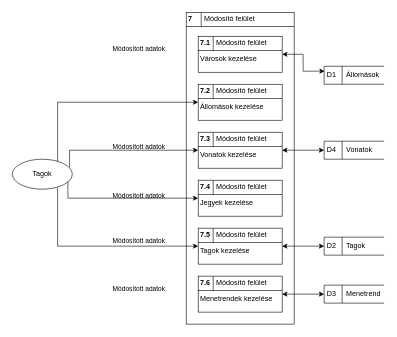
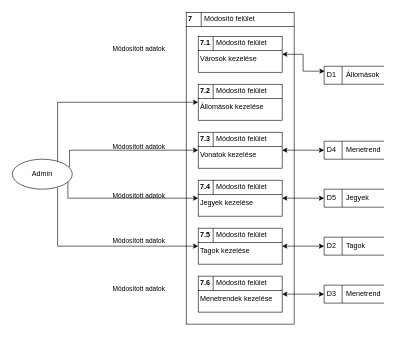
node "D4 Vonatok": label "D4 Vonatok" -> "D4 Menetrend"
node "Tagok": label "Tagok" -> "Admin"
edge "7.4 Módosító felület Jegyek kezelése" -- "D5 Jegyek": added
node "D5 Jegyek": added
